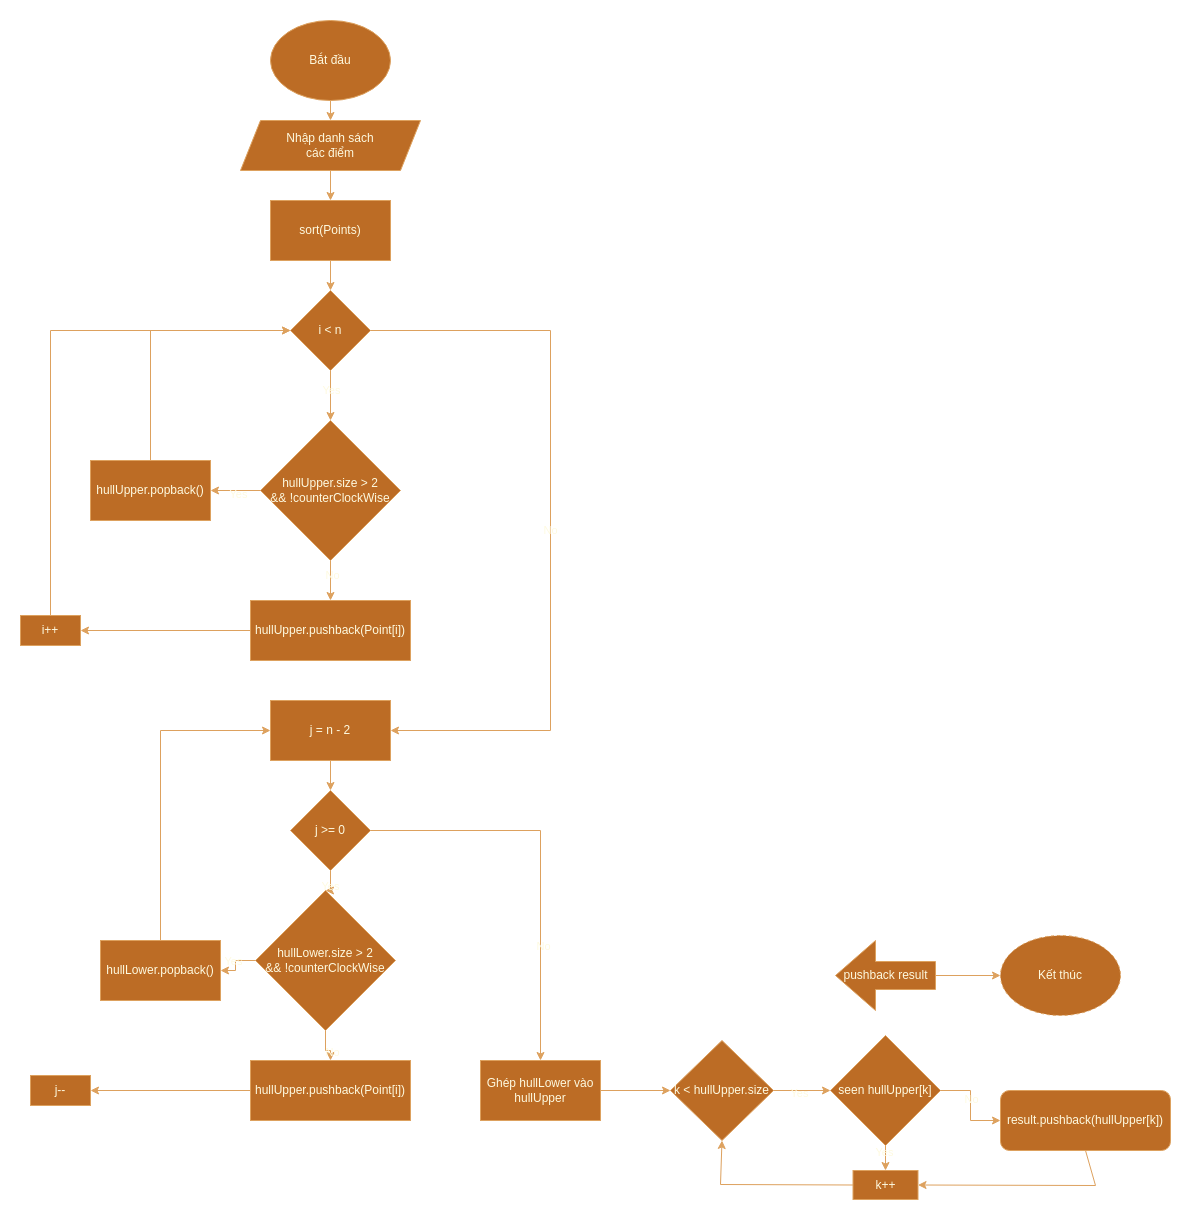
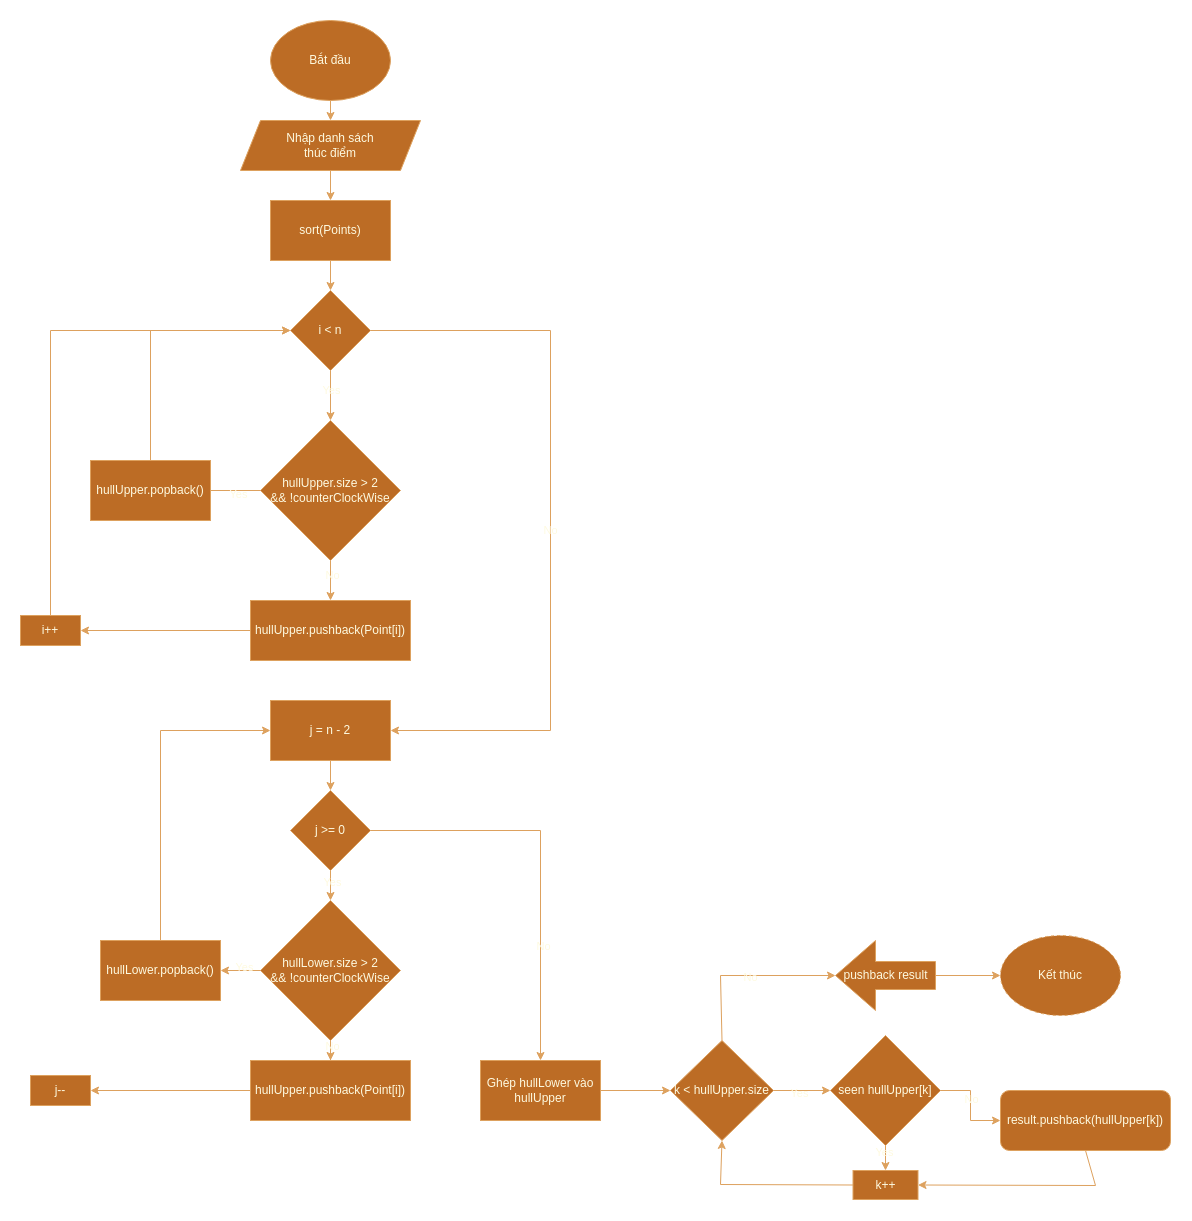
node "Nhập danh sách các điểm": label "Nhập danh sách các điểm" -> "Nhập danh sách thúc điểm"
edge "hullUpper.size > 2 && !counterClockWise" -> "hullUpper.popback()": arrowhead classic -> none
node "hullLower.size > 2 && !counterClockWise": moved (326, 961) -> (331, 971)
edge "k < hullUpper.size" -> "pushback result": added, label "No"
